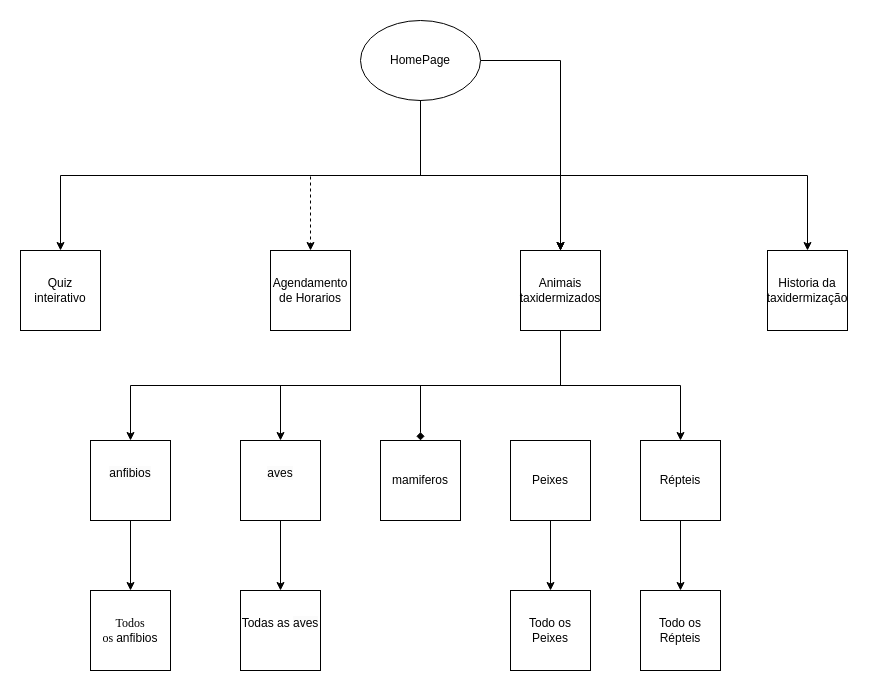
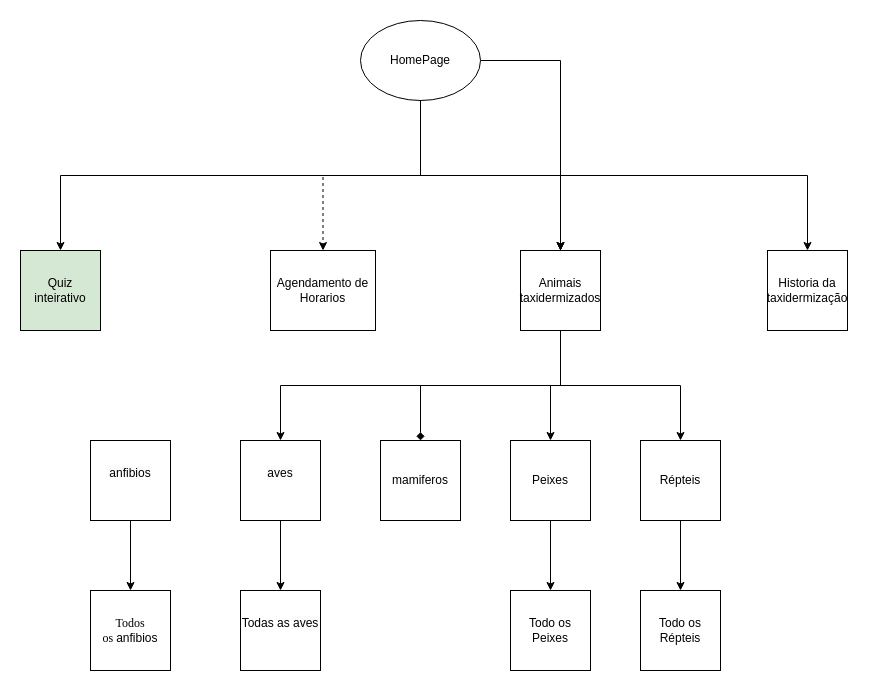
node "Quiz inteirativo": fillcolor #ffffff -> #d5e8d4
node "Agendamento de Horarios": size 80x80 -> 105x80
edge "Animais taxidermizados" -> "anfibios": now "Animais taxidermizados" -> "Peixes"
